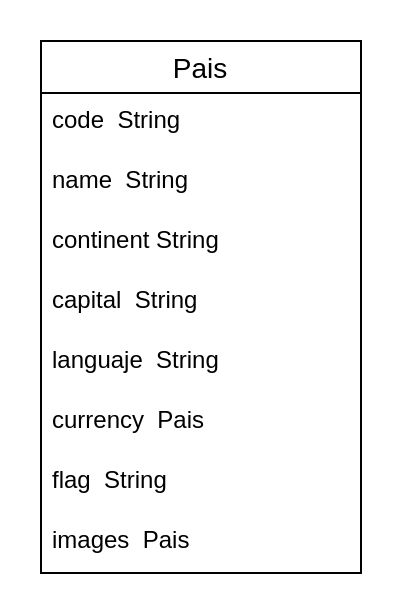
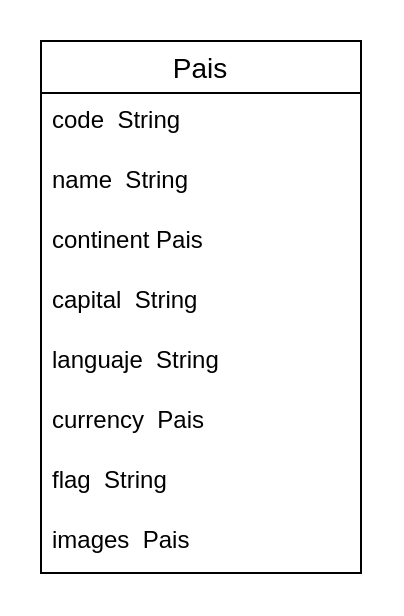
node "continent String": label "continent String" -> "continent Pais"
